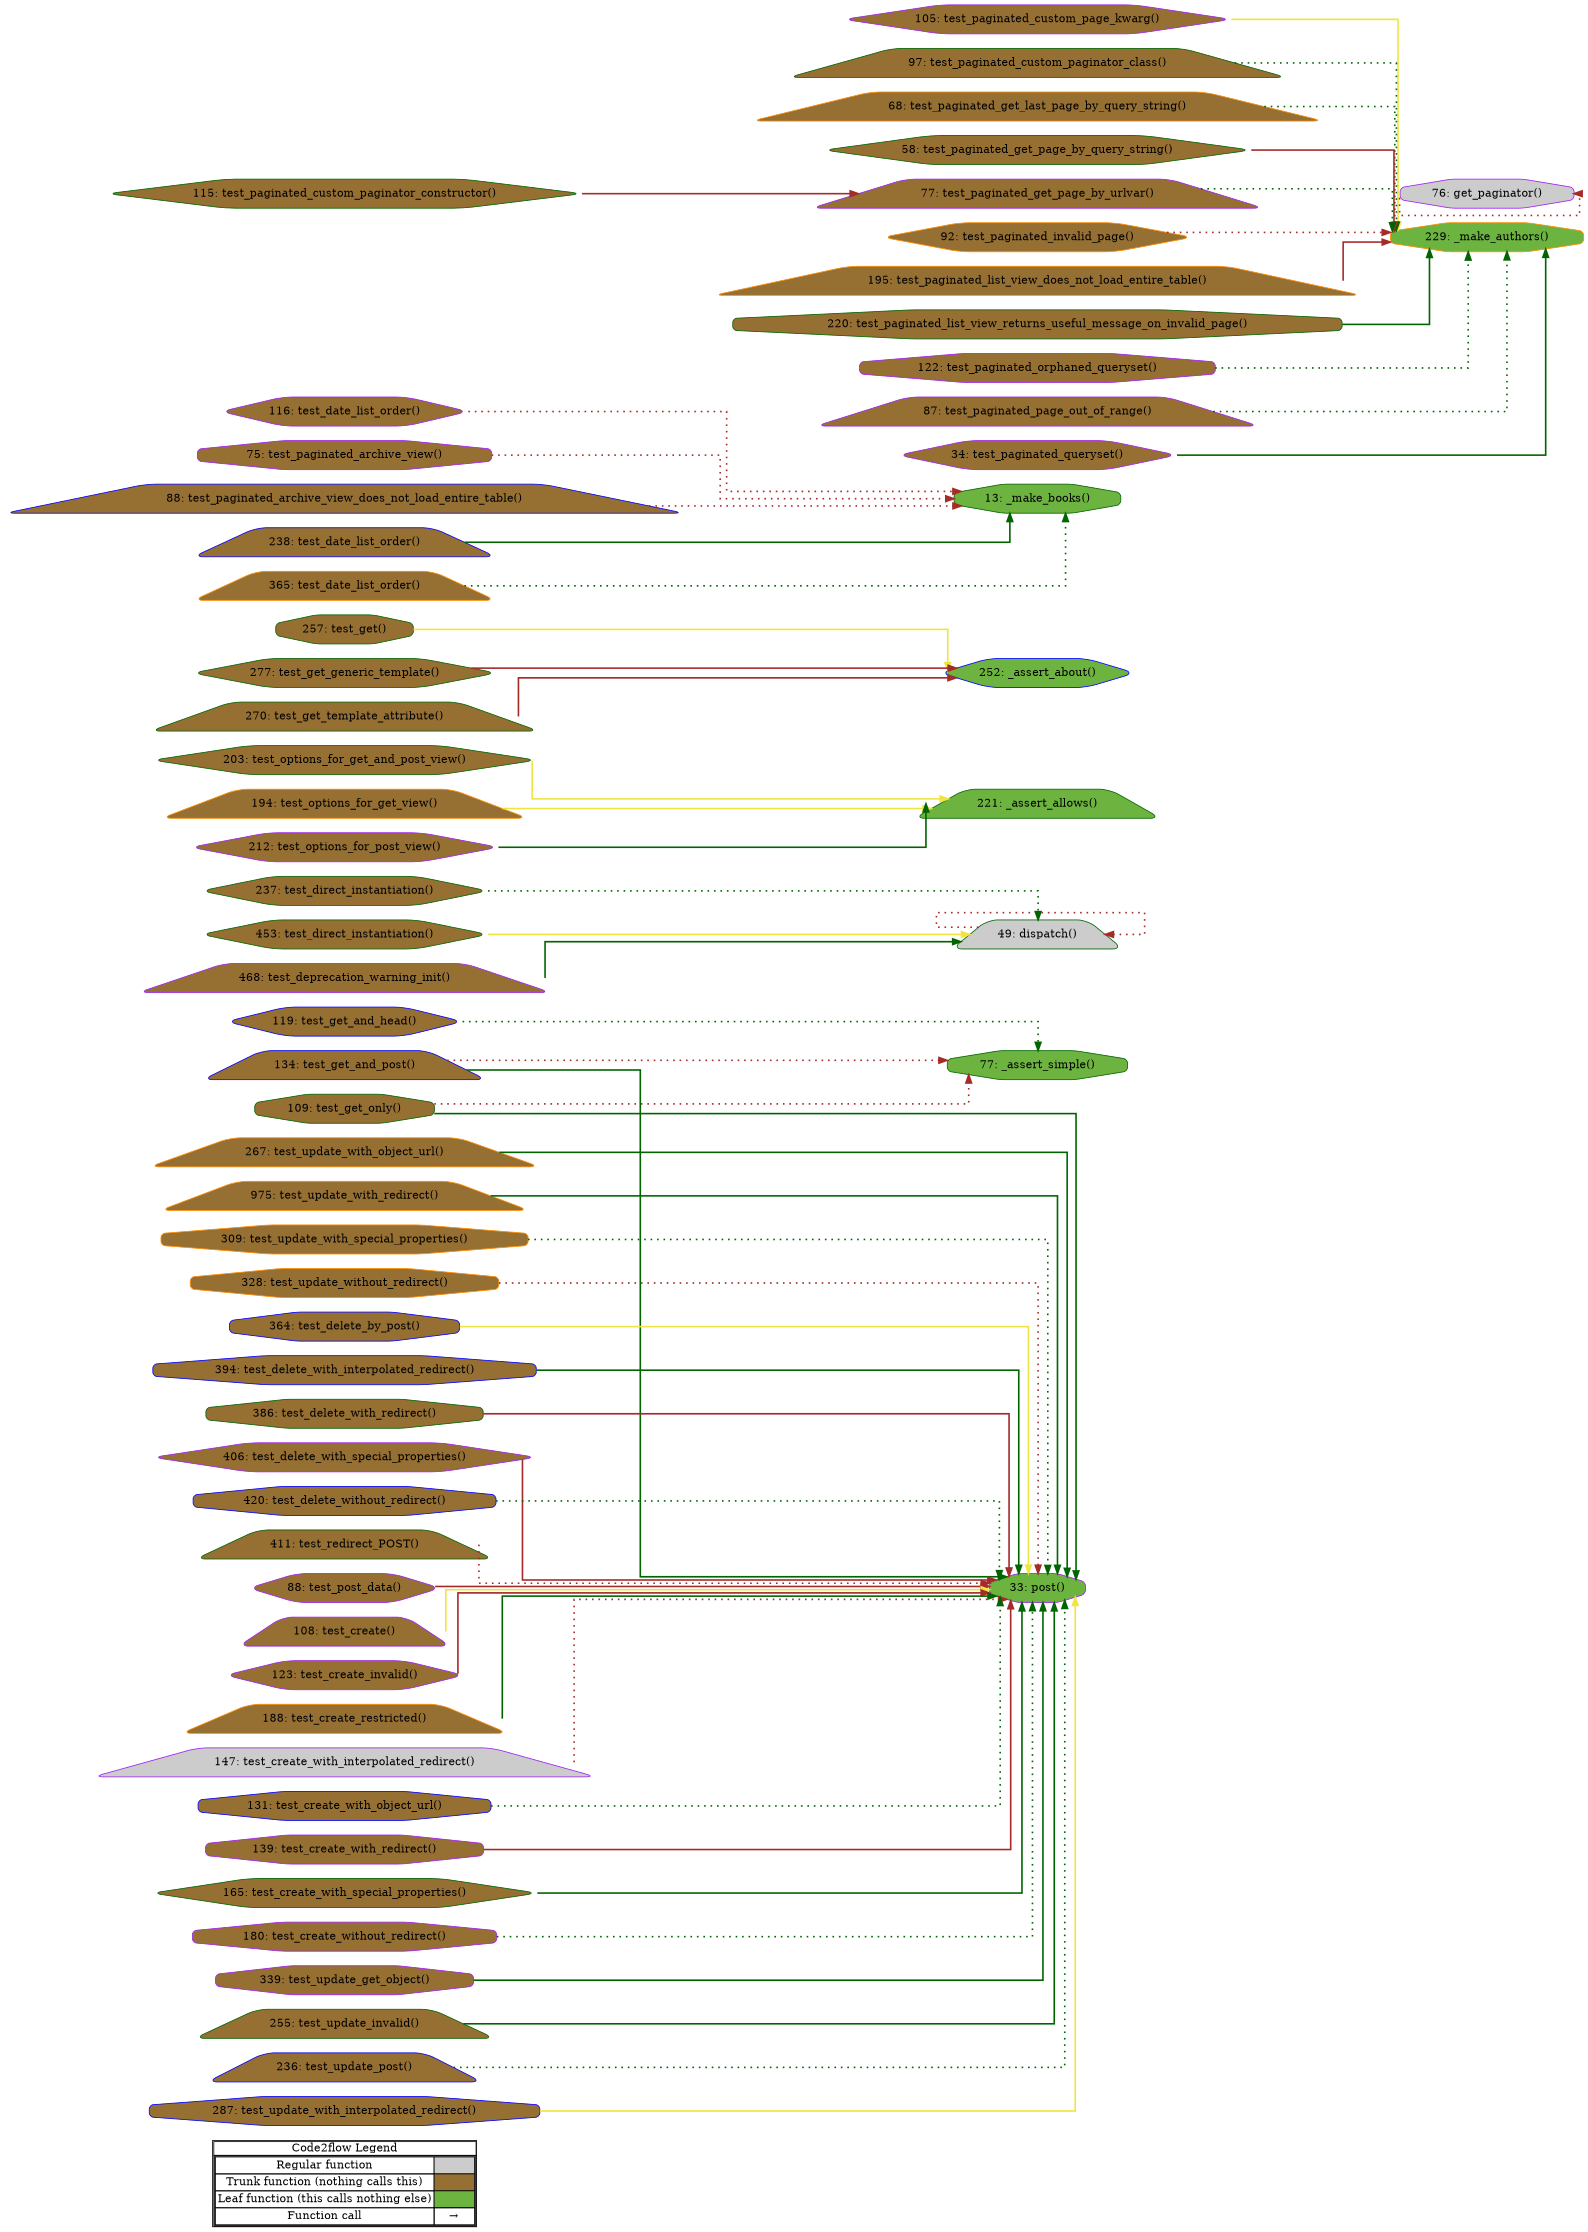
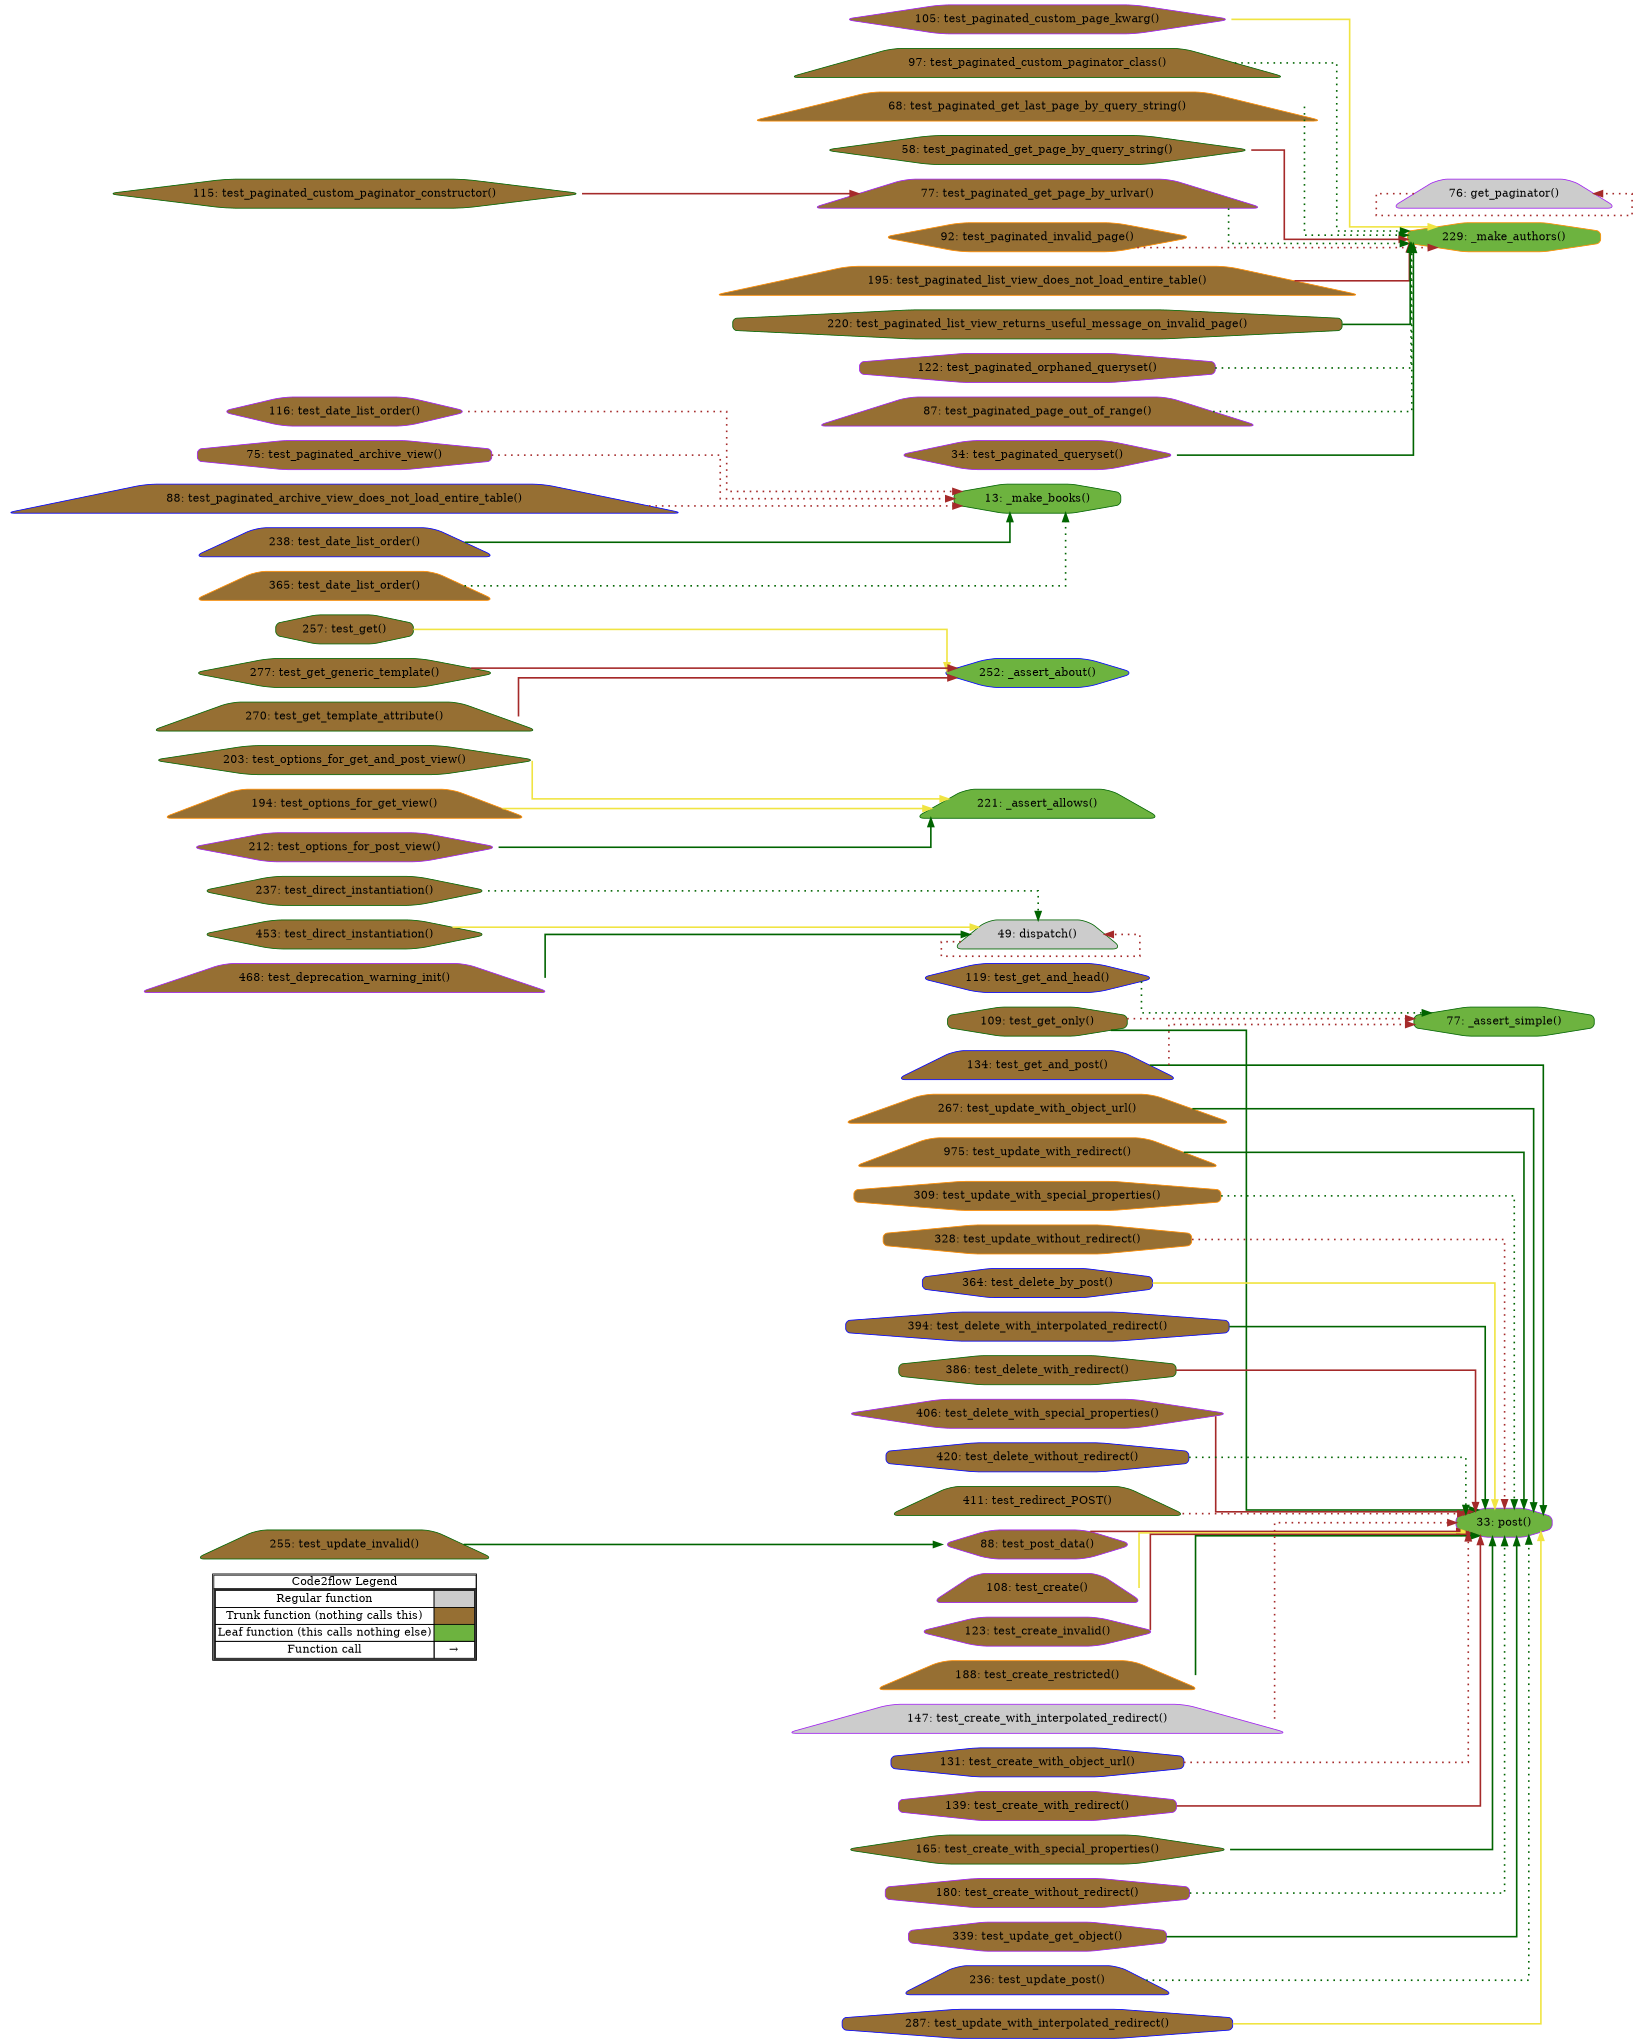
node "76: get_paginator()": shape octagon -> trapezium
edge "131: test_create_with_object_url()" -> "33: post()": color darkgreen -> brown
edge "255: test_update_invalid()" -> "33: post()": now "255: test_update_invalid()" -> "88: test_post_data()"
